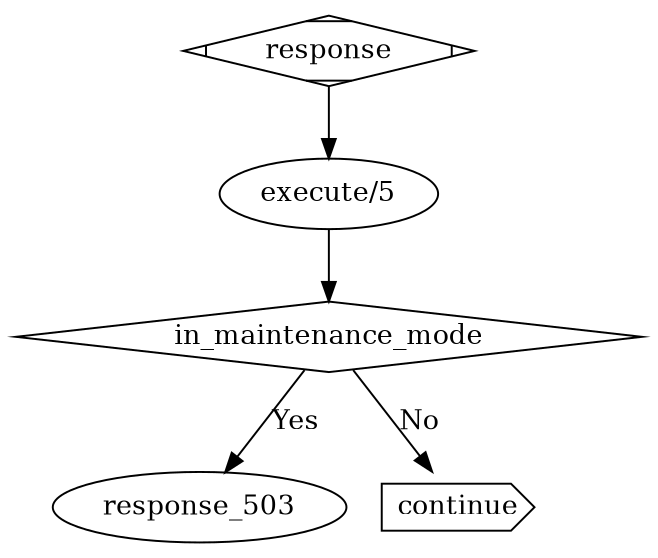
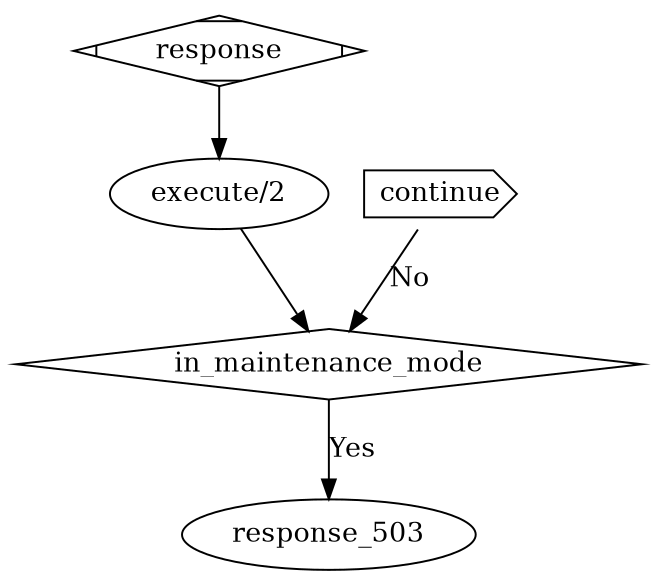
node "execute/5": label "execute/5" -> "execute/2"
edge "in_maintenance_mode" -> "continue": reversed
